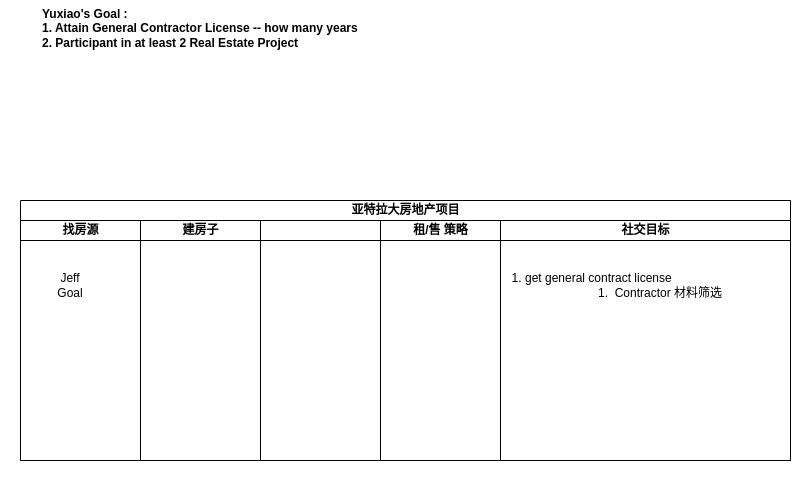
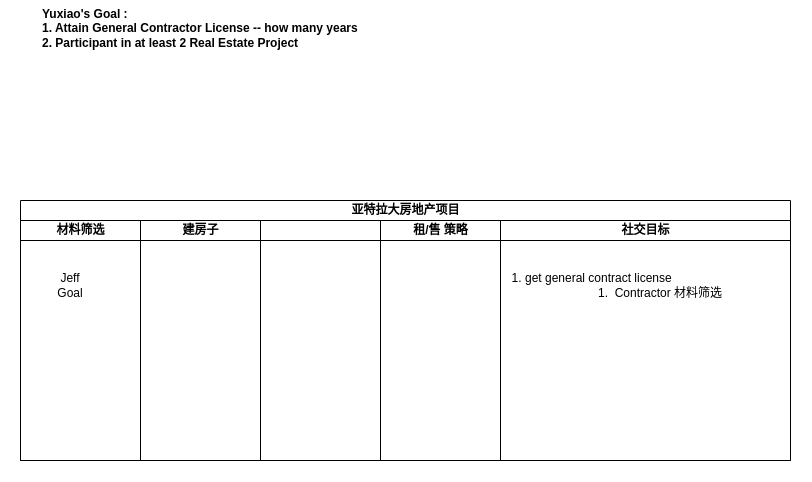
node "找房源": label "找房源" -> "材料筛选"
